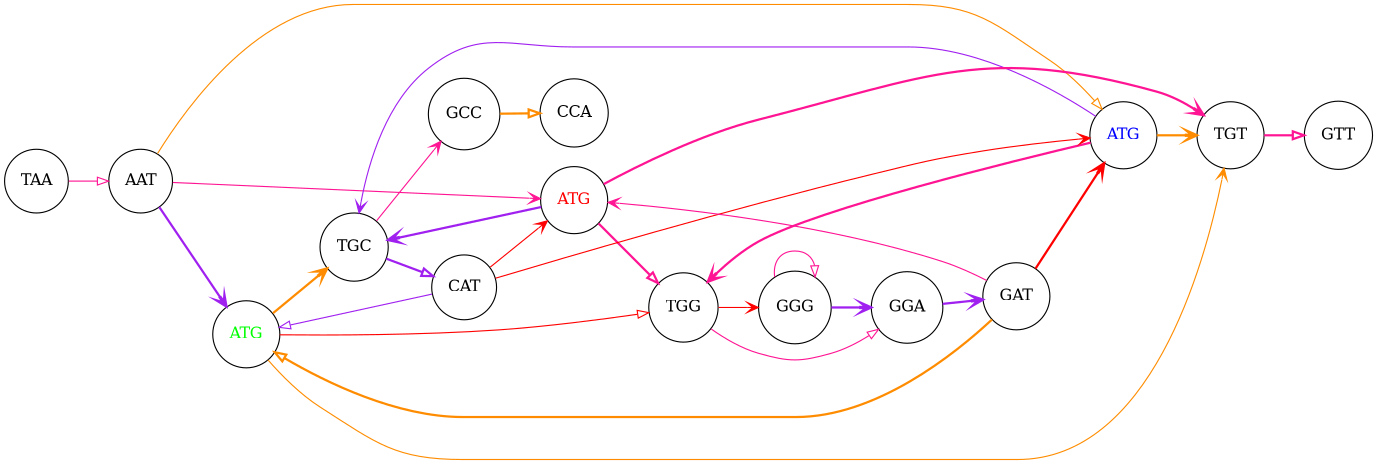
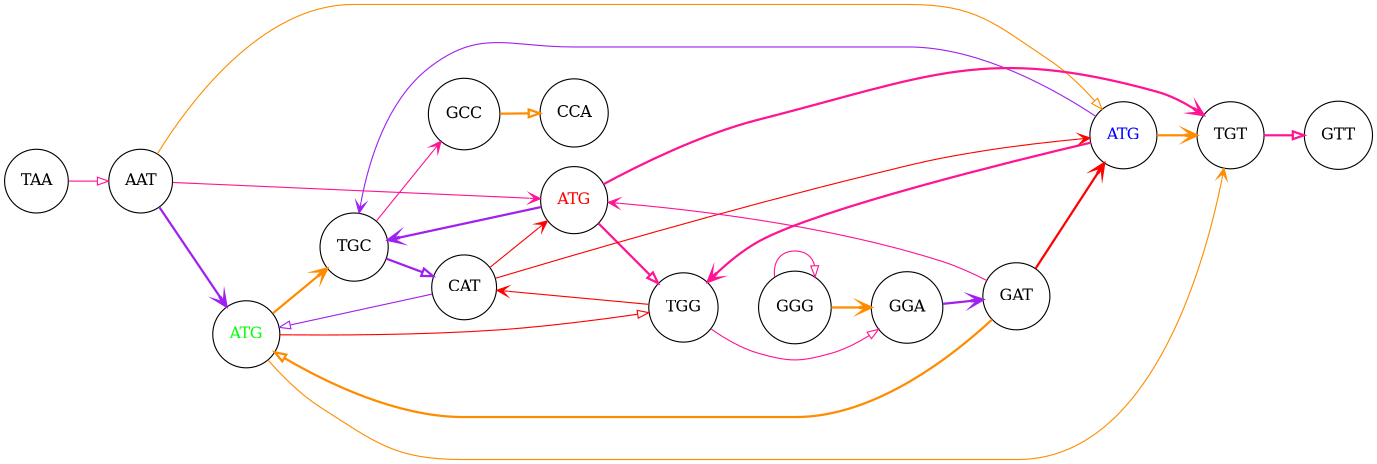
edge "TGG" -> "GGG": now "TGG" -> "CAT"
edge "GGG" -> "GGA": color purple -> darkorange
